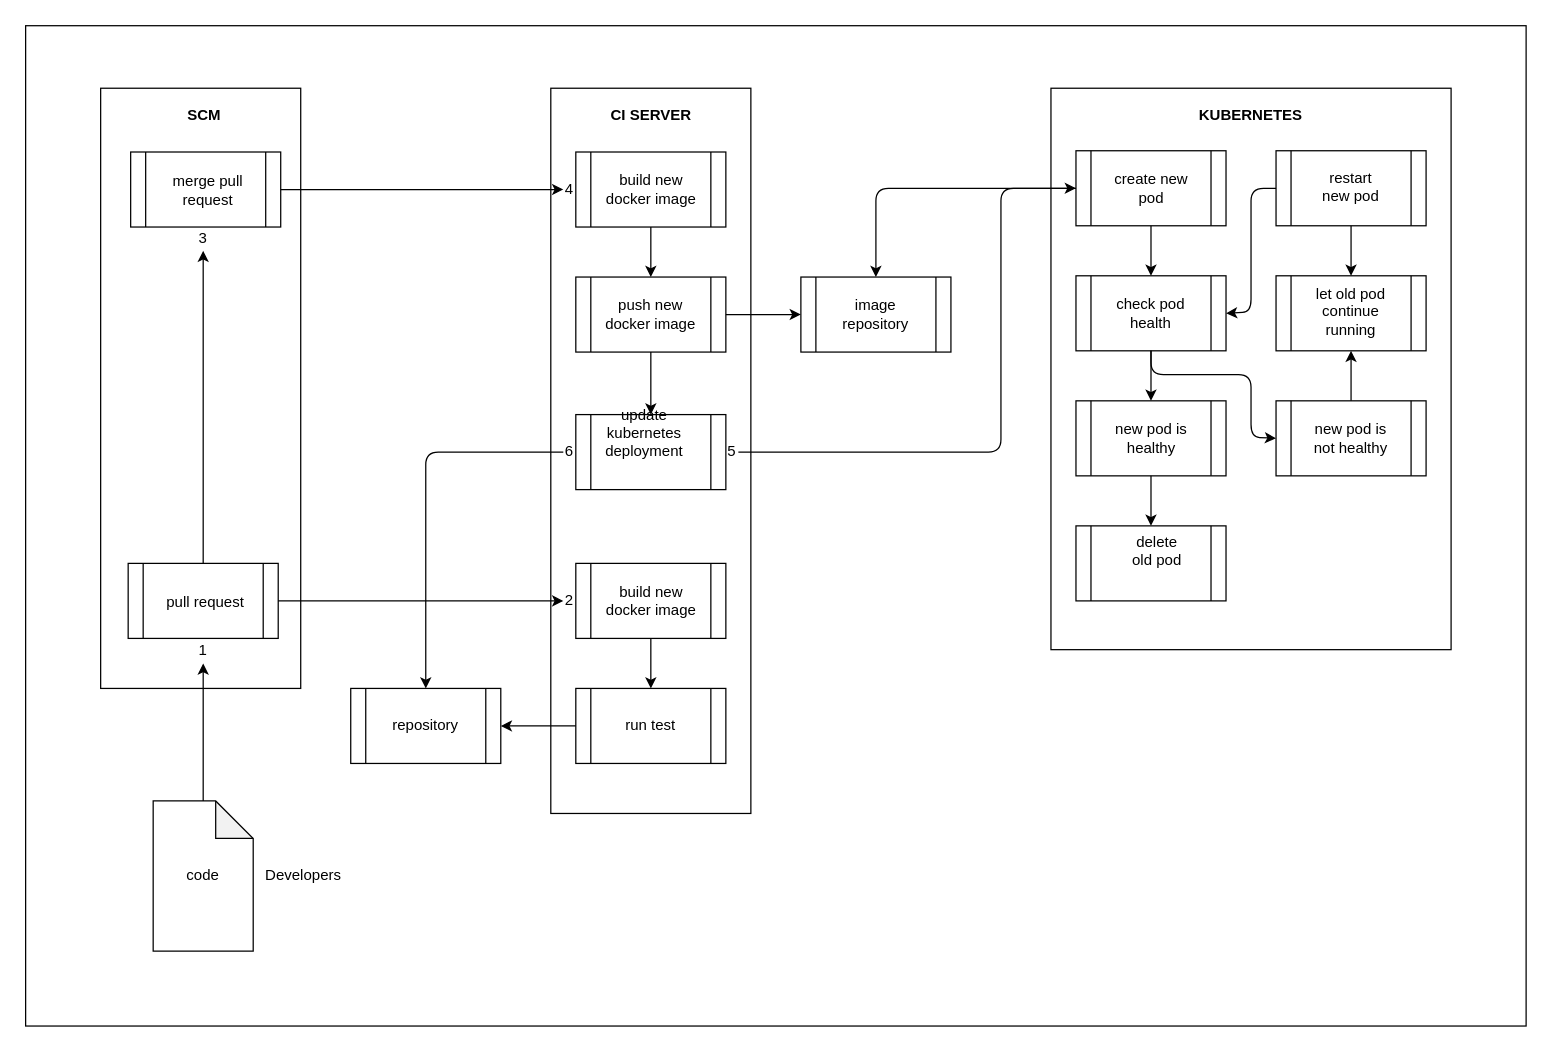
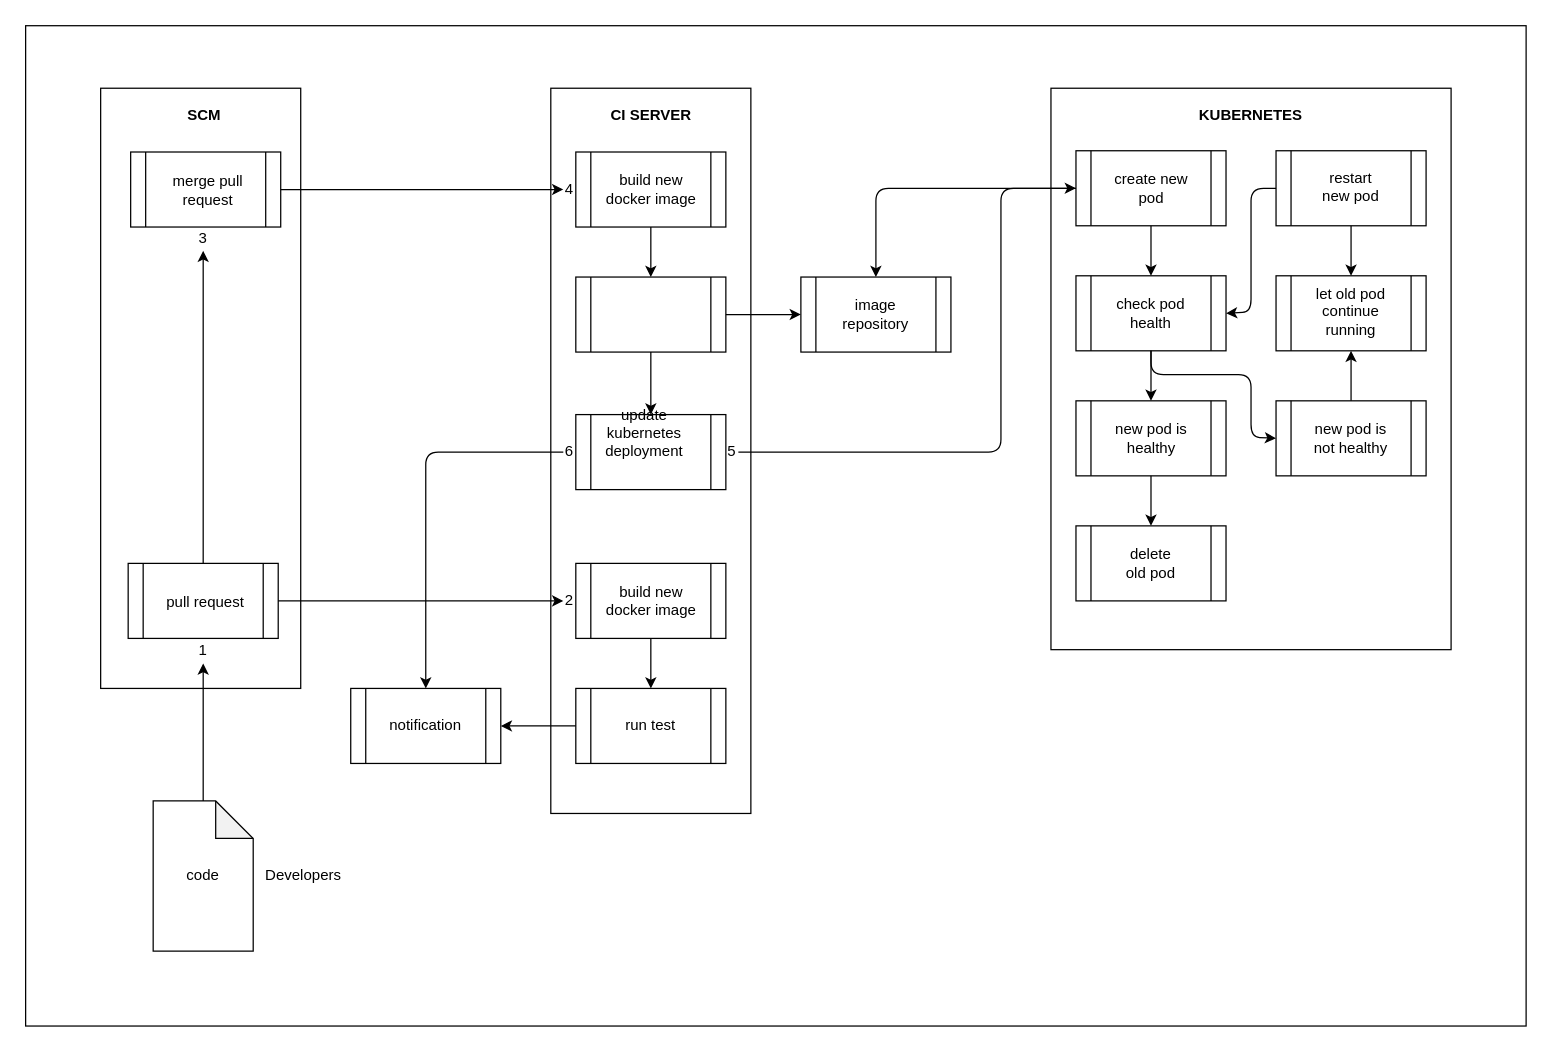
node "push new docker image": removed
node "delete old pod": moved (1157, 551) -> (1151, 563)
node "repository": label "repository" -> "notification"
